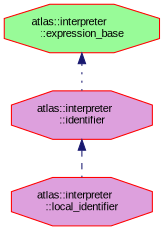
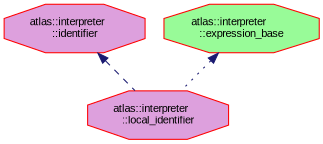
edge "atlas::interpreter ::identifier" -> "atlas::interpreter ::expression_base": now "atlas::interpreter ::local_identifier" -> "atlas::interpreter ::expression_base"
